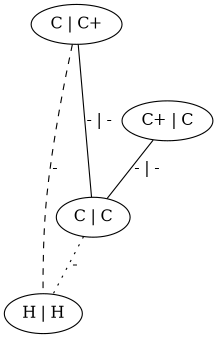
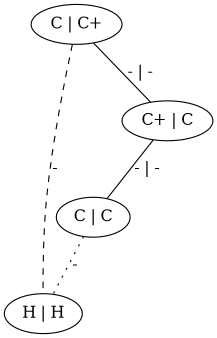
edge "C | C+" -- "C | C": now "C | C+" -- "C+ | C"
